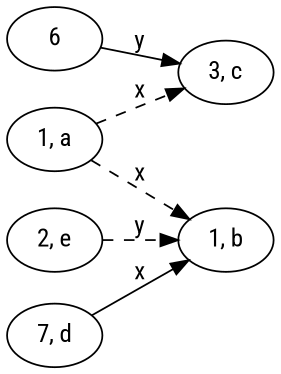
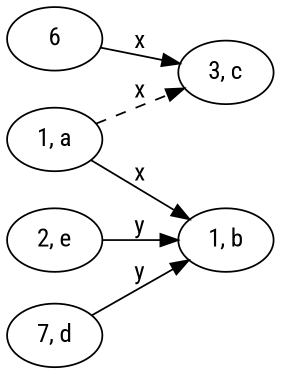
edge "6" -> "3, c": label "y" -> "x"
edge "1, a" -> "1, b": style dashed -> solid
edge "2, e" -> "1, b": style dashed -> solid
edge "7, d" -> "1, b": label "x" -> "y"
